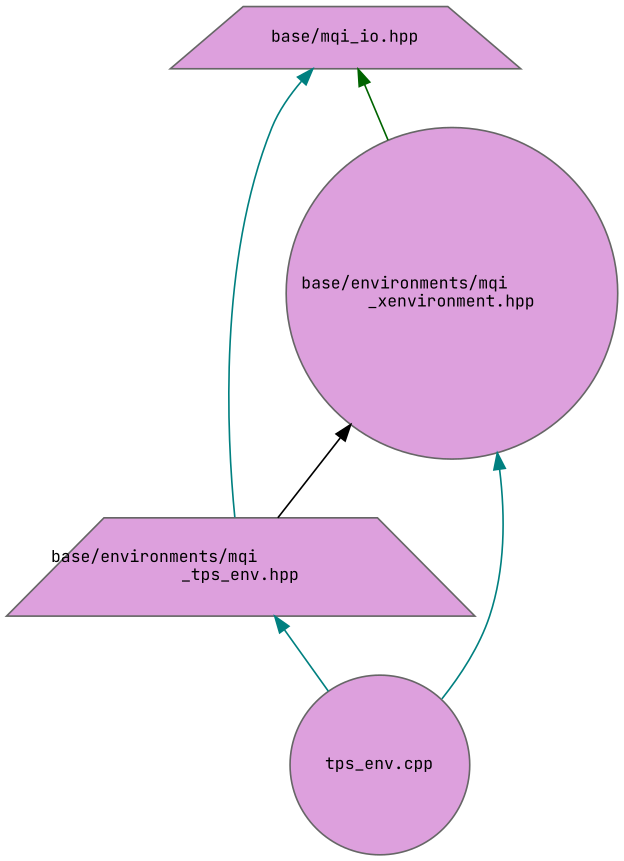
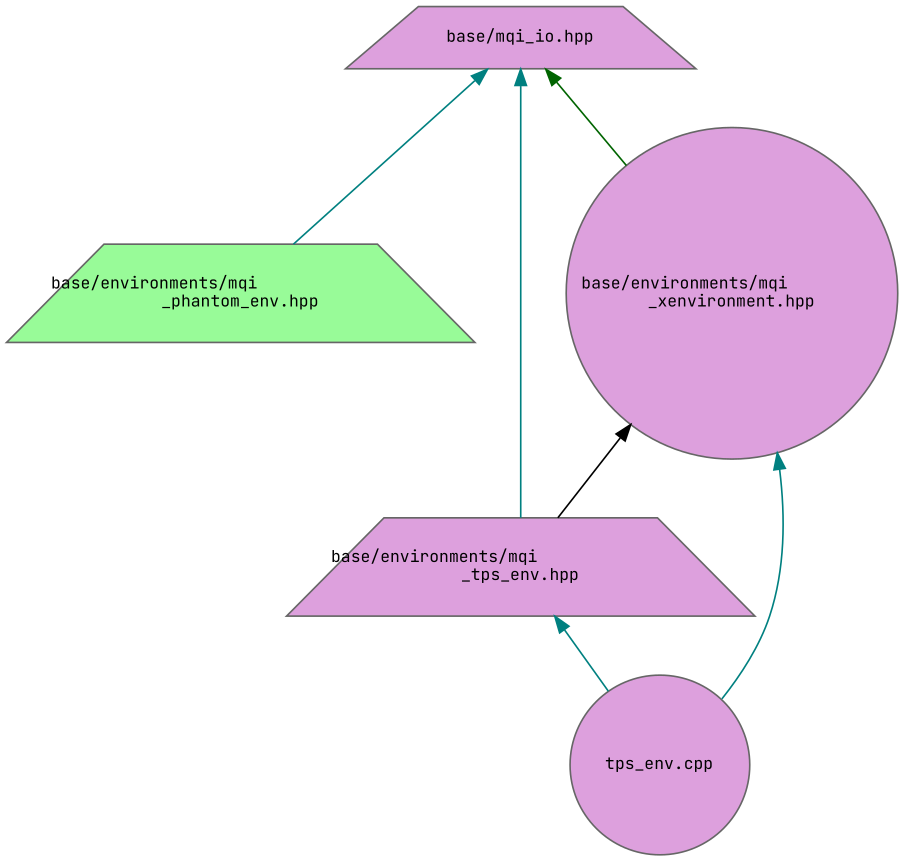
node "base/environments/mqi _phantom_env.hpp": added
